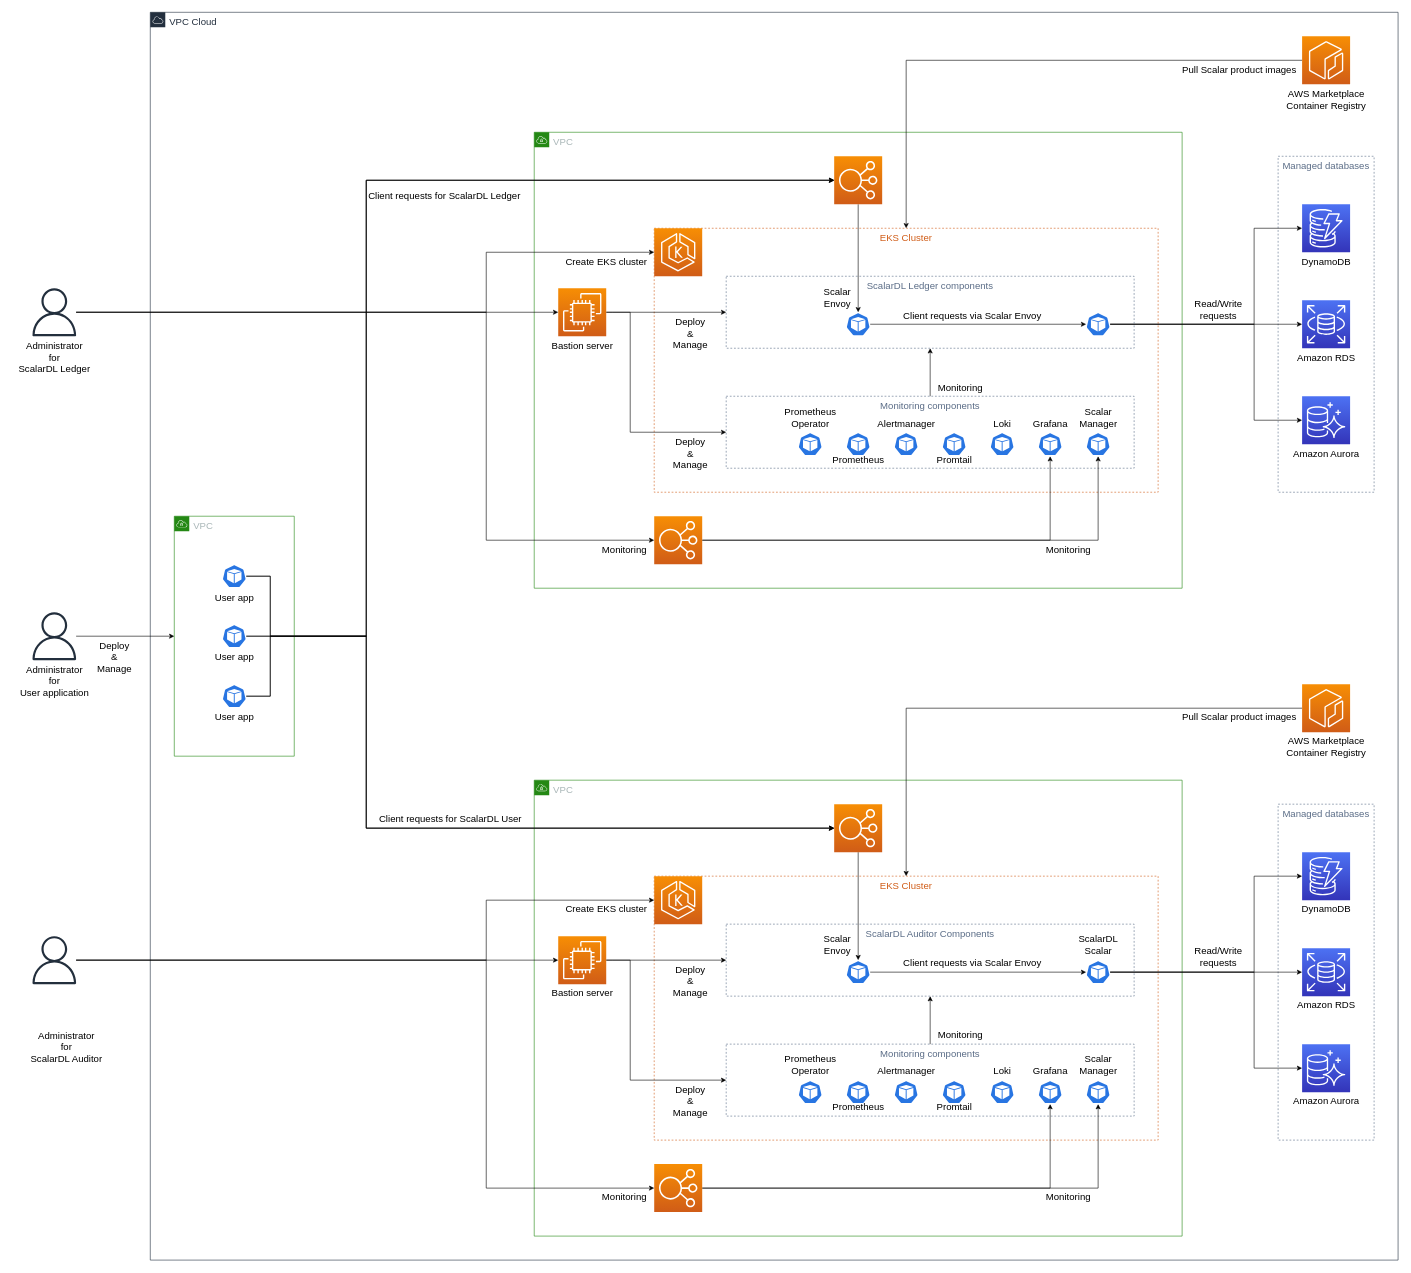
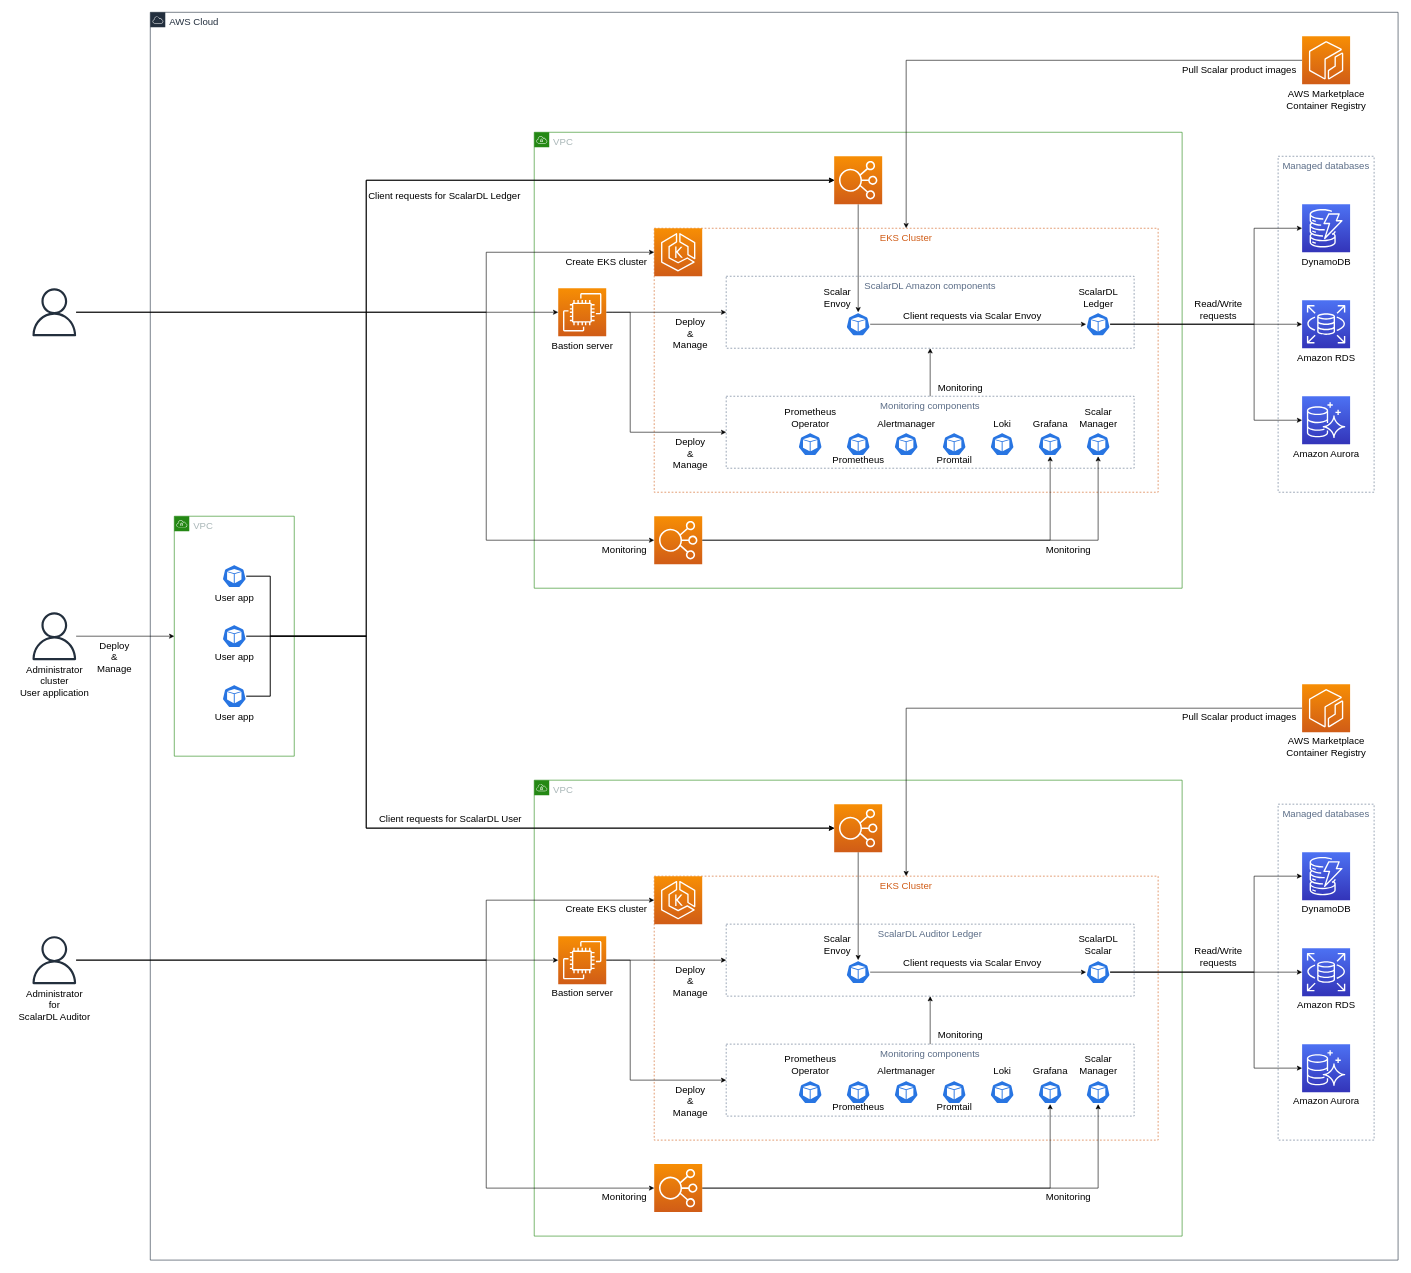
node "VPC Cloud": label "VPC Cloud" -> "AWS Cloud"
node "ScalarDL Ledger components": label "ScalarDL Ledger components" -> "ScalarDL Amazon components"
node "ScalarDL Ledger": added
node "AdministratorforScalarDL Ledger": removed
node "AdministratorforUser application": label "AdministratorforUser application" -> "AdministratorclusterUser application"
node "ScalarDL Auditor Components": label "ScalarDL Auditor Components" -> "ScalarDL Auditor Ledger"
node "AdministratorforScalarDL Auditor": moved (66, 1047) -> (54, 1005)
